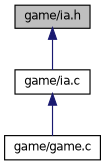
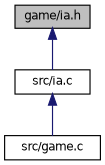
node "game/ia.c": label "game/ia.c" -> "src/ia.c"
node "game/game.c": label "game/game.c" -> "src/game.c"
